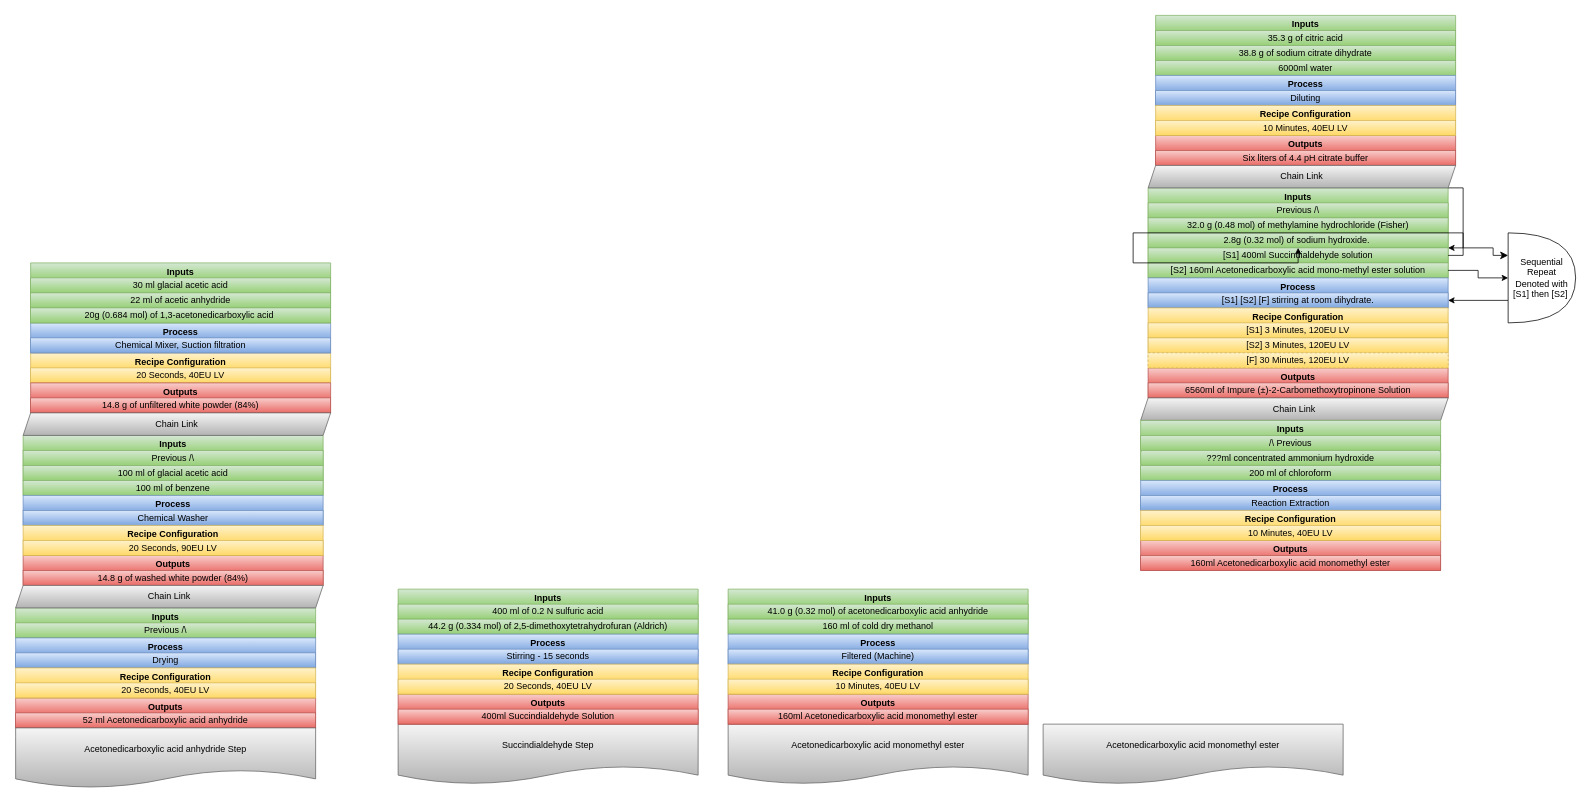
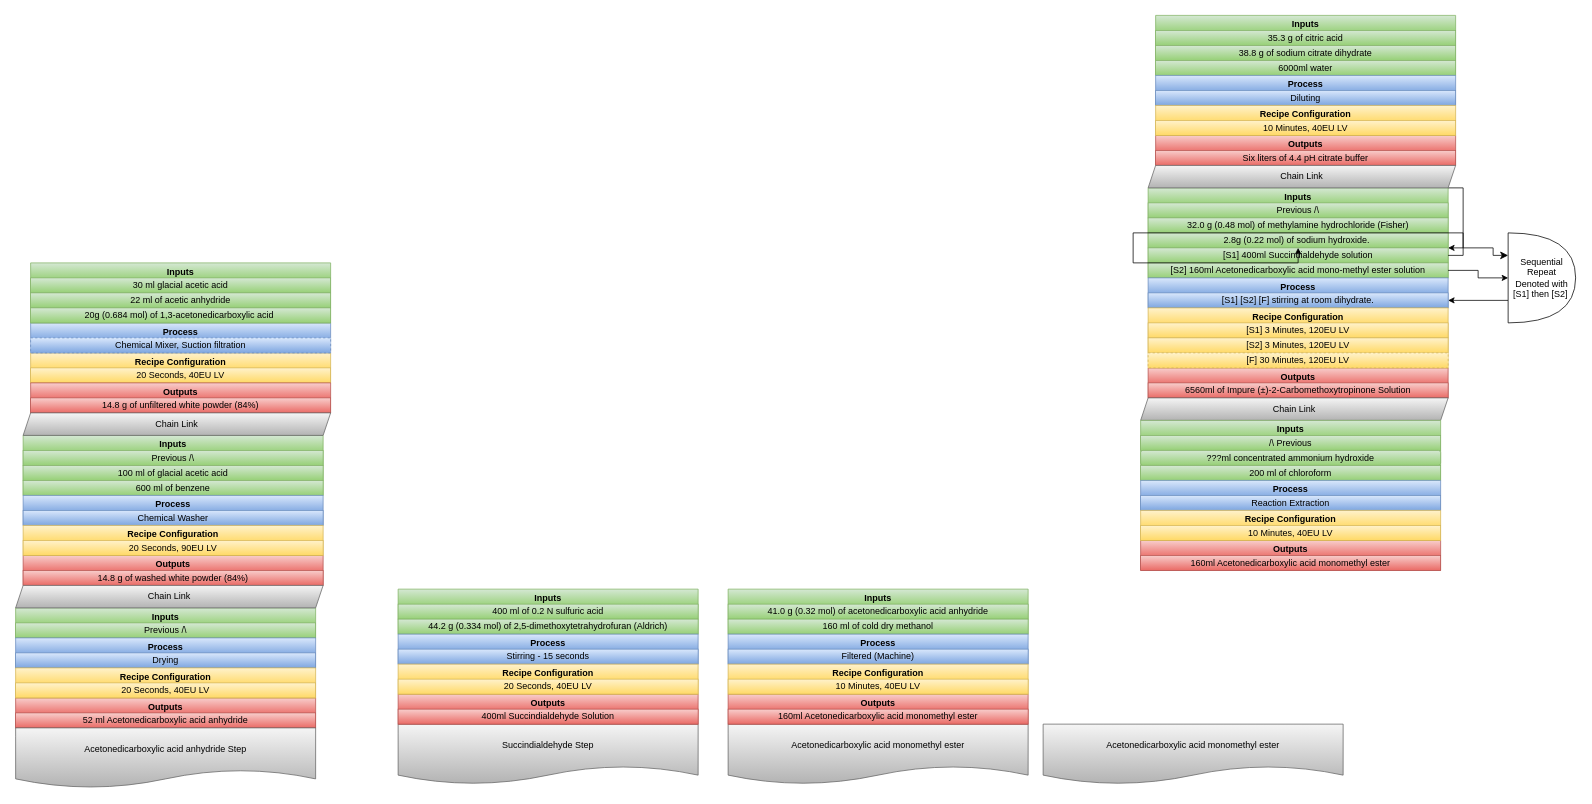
node "2.8g (0.32 mol) of sodium hydroxide.": label "2.8g (0.32 mol) of sodium hydroxide." -> "2.8g (0.22 mol) of sodium hydroxide."
node "Chemical Mixer, Suction filtration": style solid -> dashed
node "100 ml of benzene": label "100 ml of benzene" -> "600 ml of benzene"
